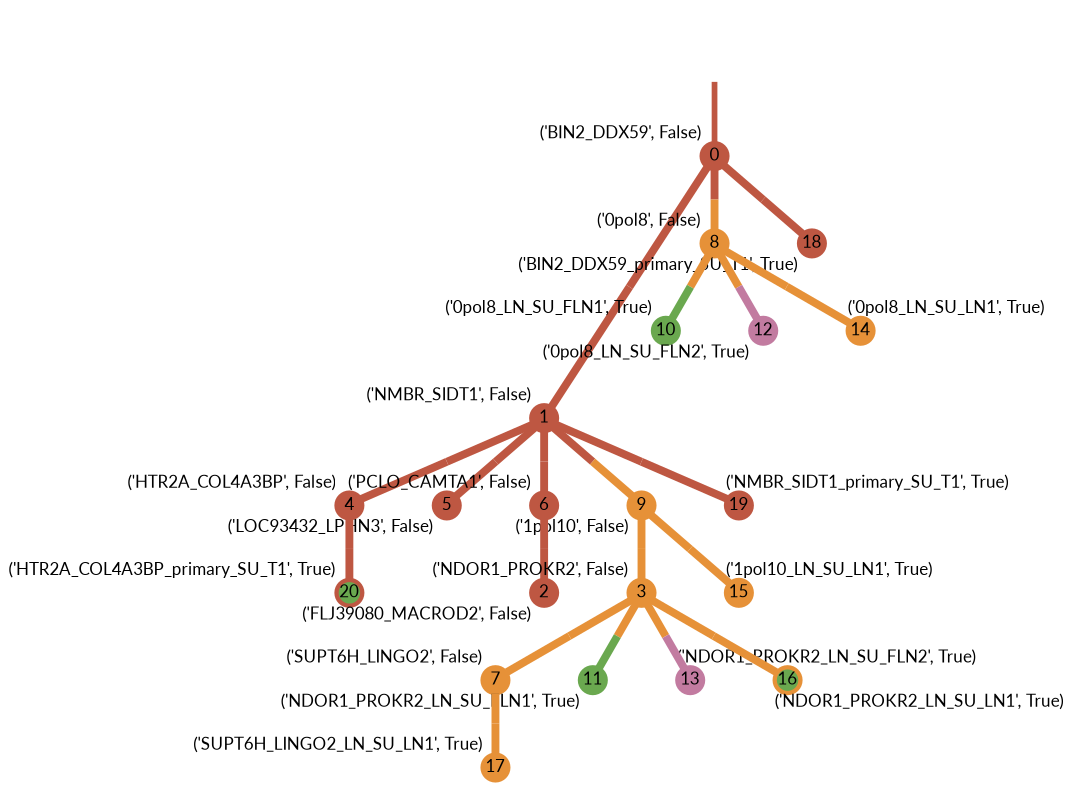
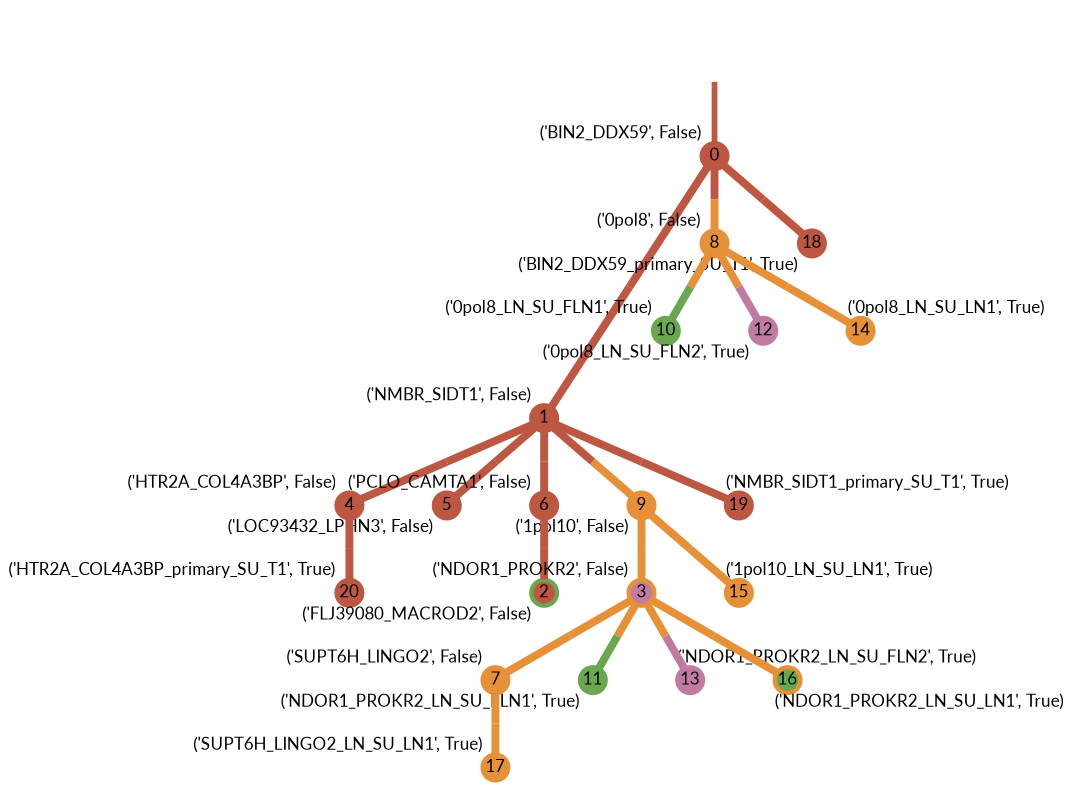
node "20 ('HTR2A_COL4A3BP_primary_SU_T1', True)": fillcolor #6aa84fff -> #be5742ff
node "2 ('FLJ39080_MACROD2', False)": color #be5742ff -> #6aa84fff
node "3 ('NDOR1_PROKR2', False)": fillcolor #e69138ff -> #c27ba0ff
